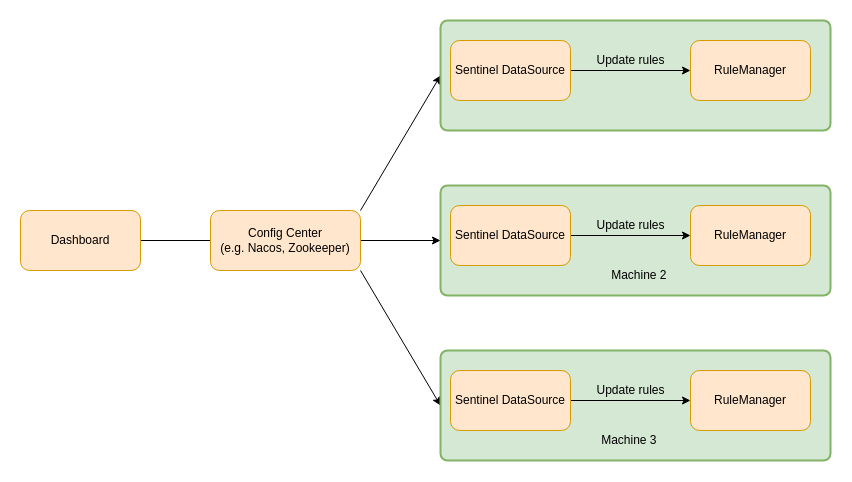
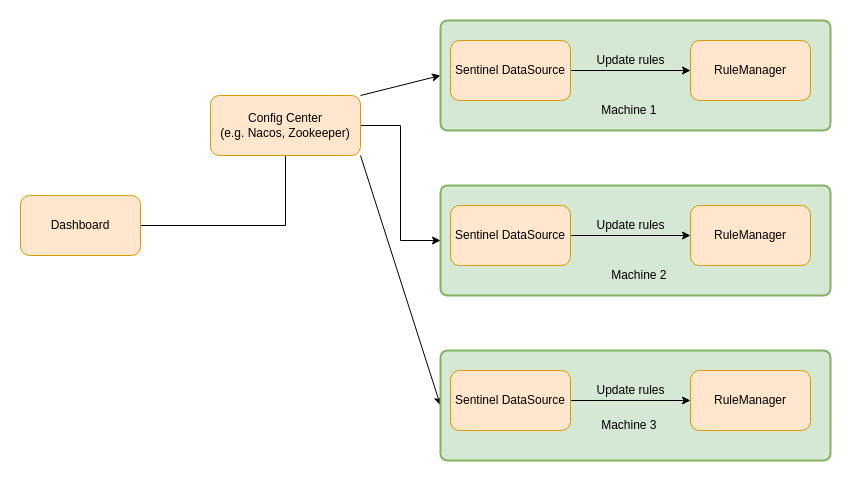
node "Machine 1": added
node "Dashboard": moved (81, 241) -> (81, 226)
node "Config Center (e.g. Nacos, Zookeeper)": moved (286, 241) -> (286, 126)
node "Machine 3": moved (631, 441) -> (631, 426)
